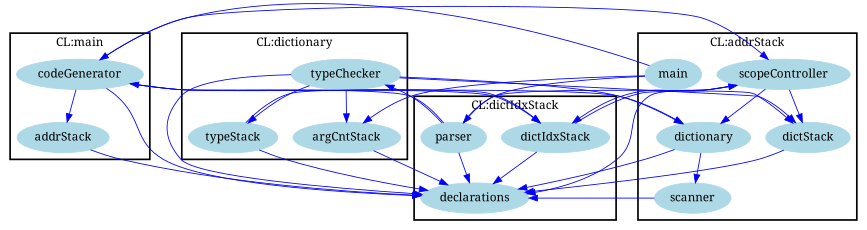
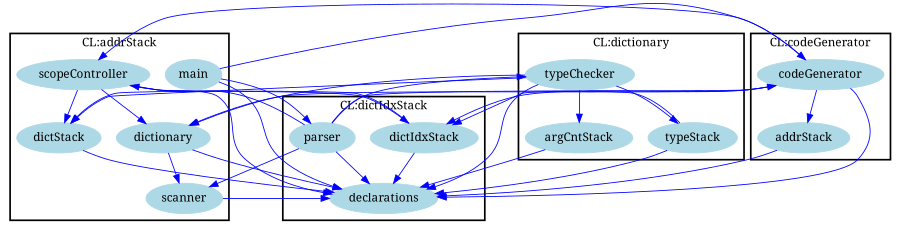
cluster "CL:main": label "CL:main" -> "CL:codeGenerator"
edge "main" -> "argCntStack": now "main" -> "declarations"
edge "parser" -> "scanner": added
